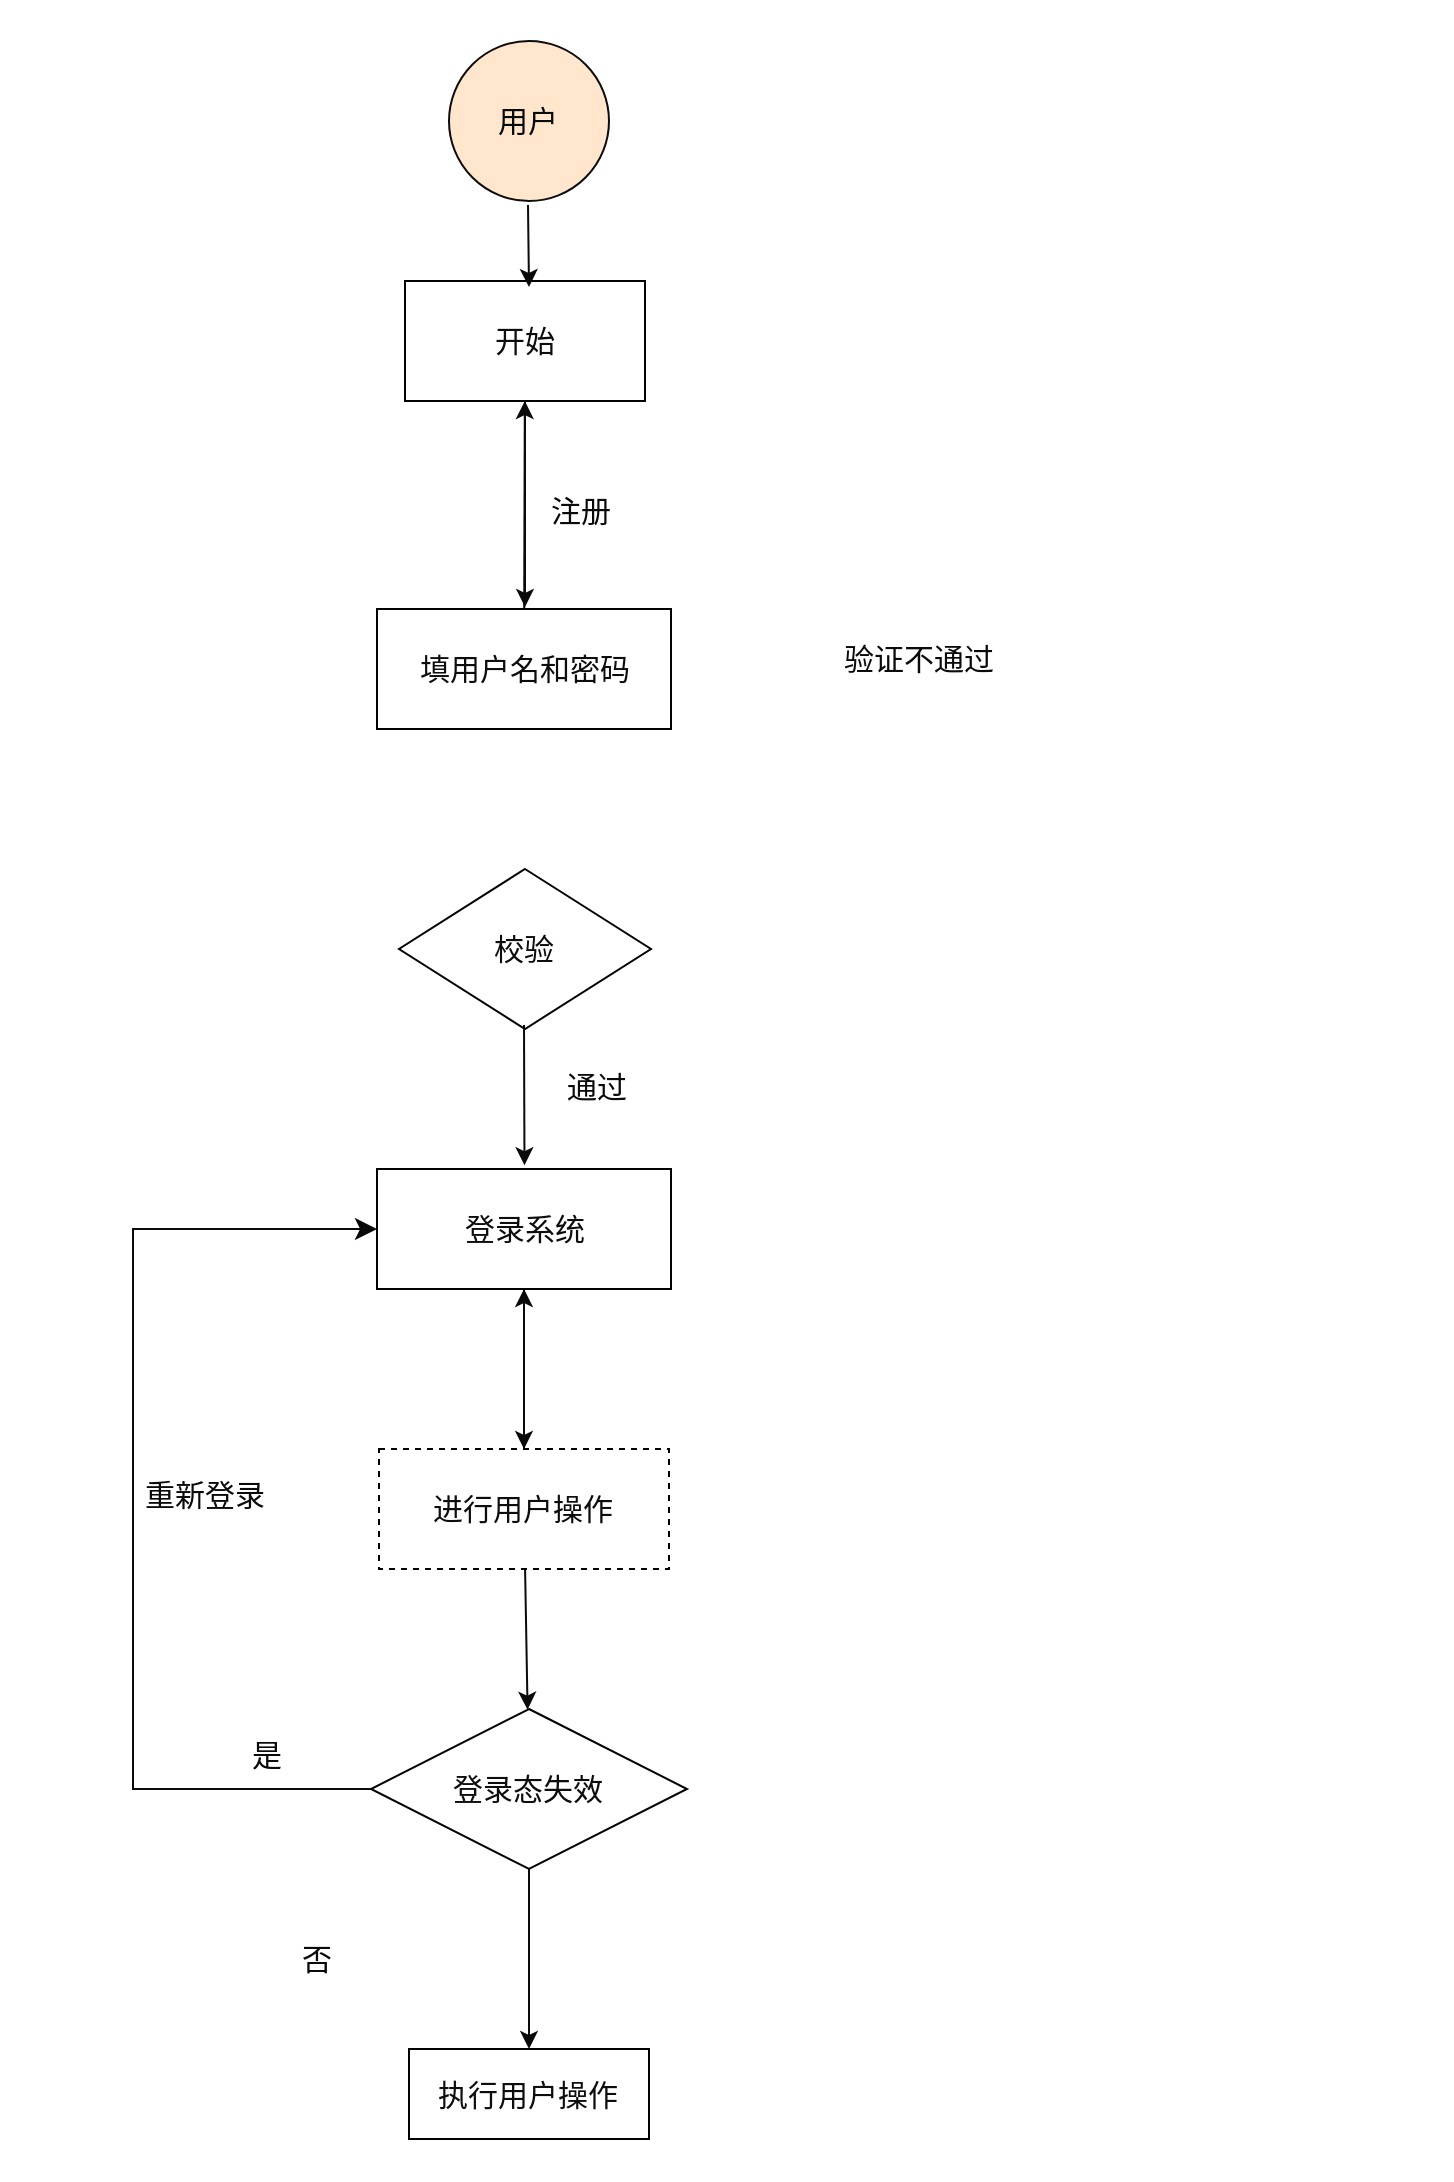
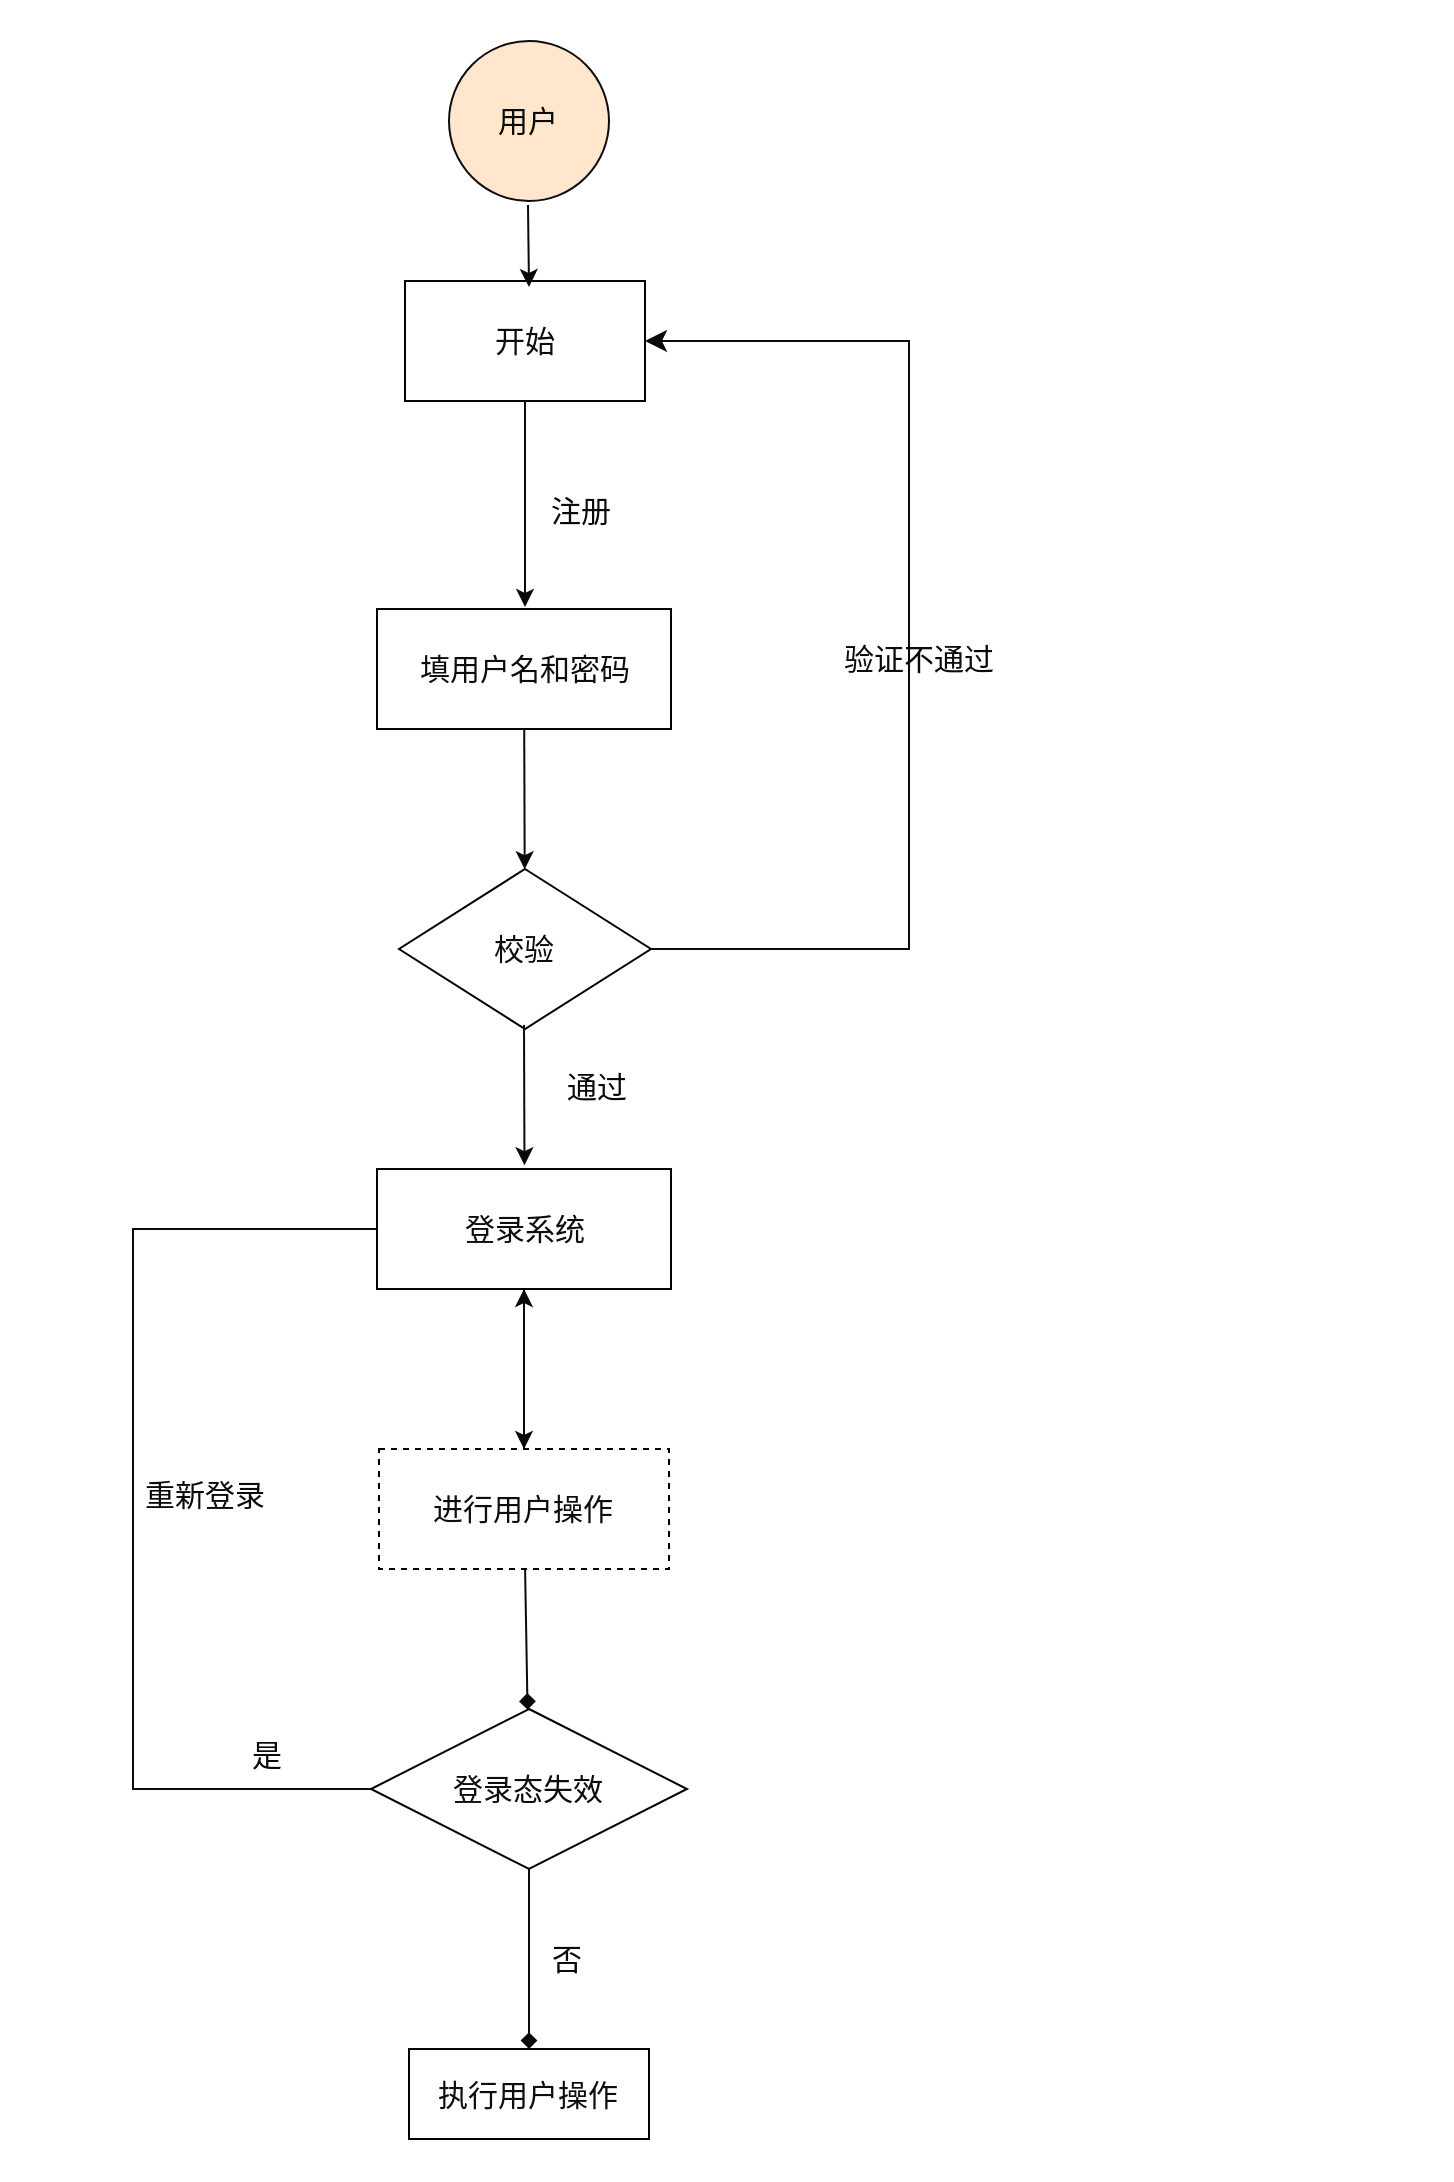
edge "填用户名和密码" -> "开始": now "填用户名和密码" -> "校验"
edge "校验" -> "开始": added
edge "登录态失效" -> "登录系统": arrowhead classic -> none
edge "进行用户操作" -> "登录态失效": arrowhead classic -> diamond
node "否": moved (316, 1959) -> (566, 1959)
edge "登录态失效" -> "执行用户操作": arrowhead classic -> diamond
